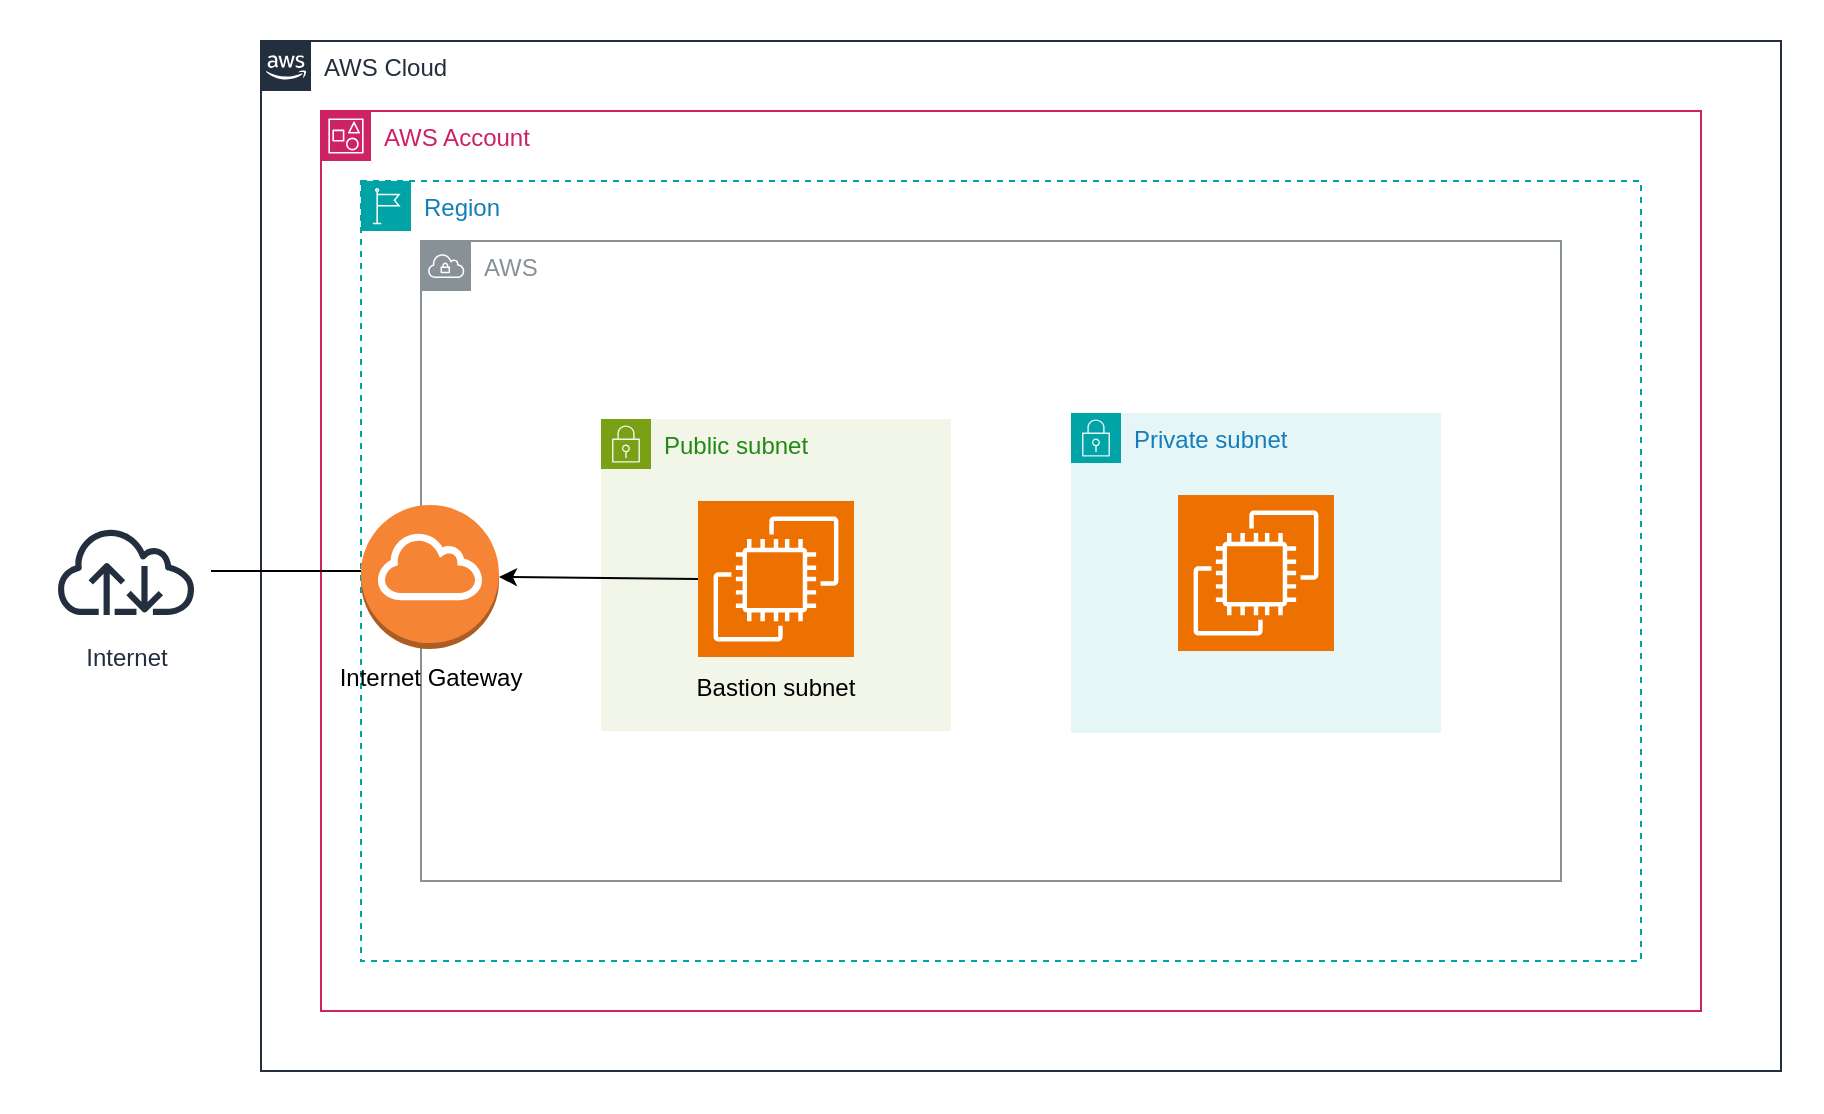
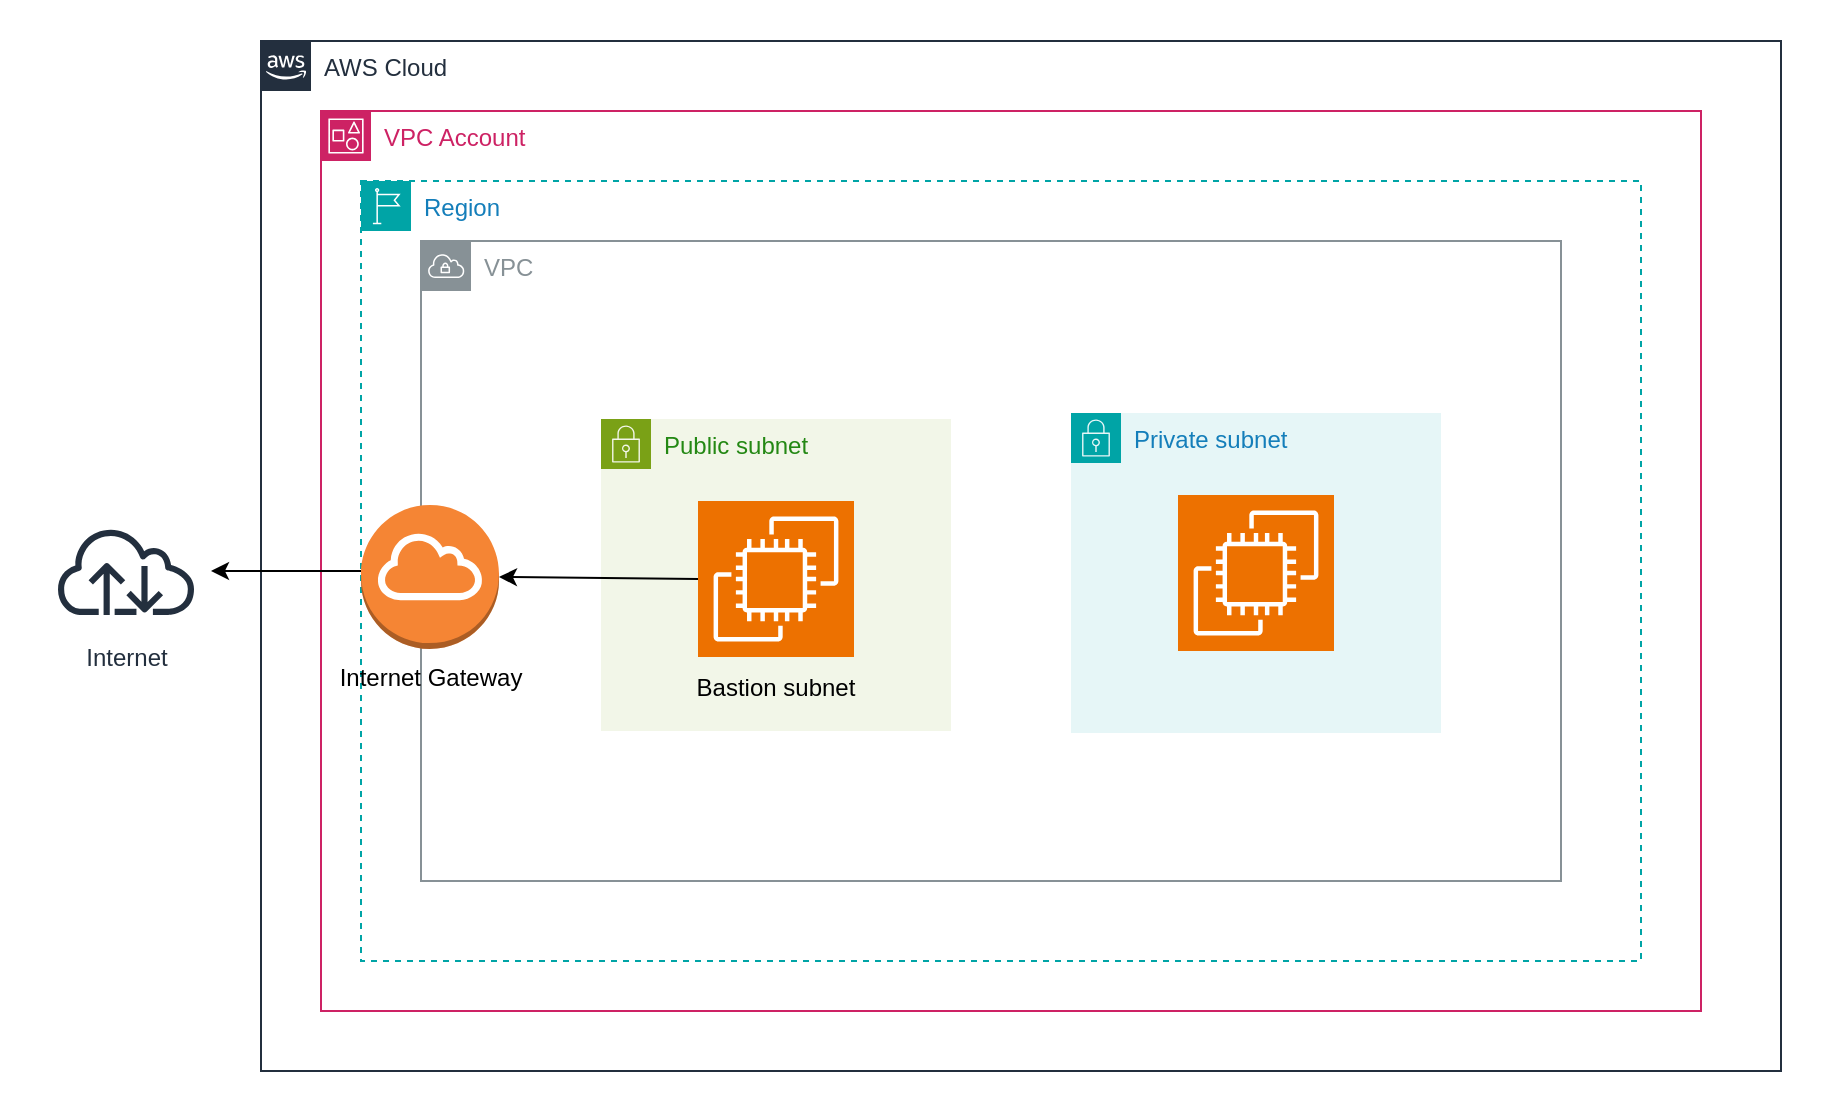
node "AWS Account": label "AWS Account" -> "VPC Account"
node "AWS": label "AWS" -> "VPC"
edge "Internet" -- "Region": arrowhead none -> classic
